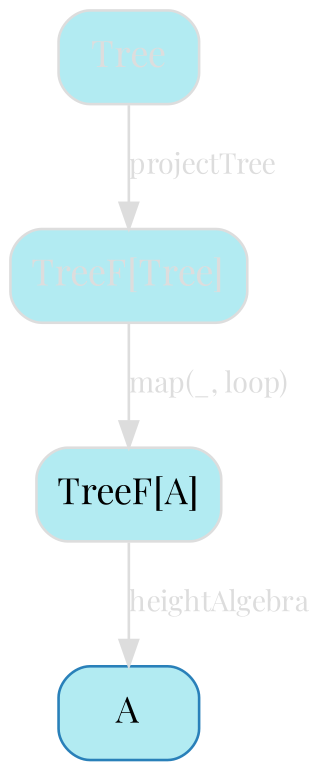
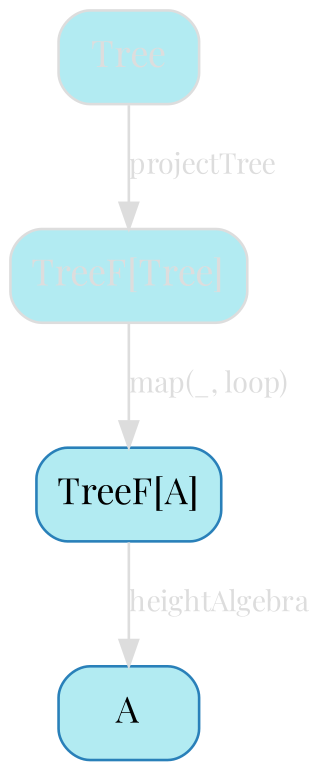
node "TreeF[A]": color #dddddd -> #2980b9
